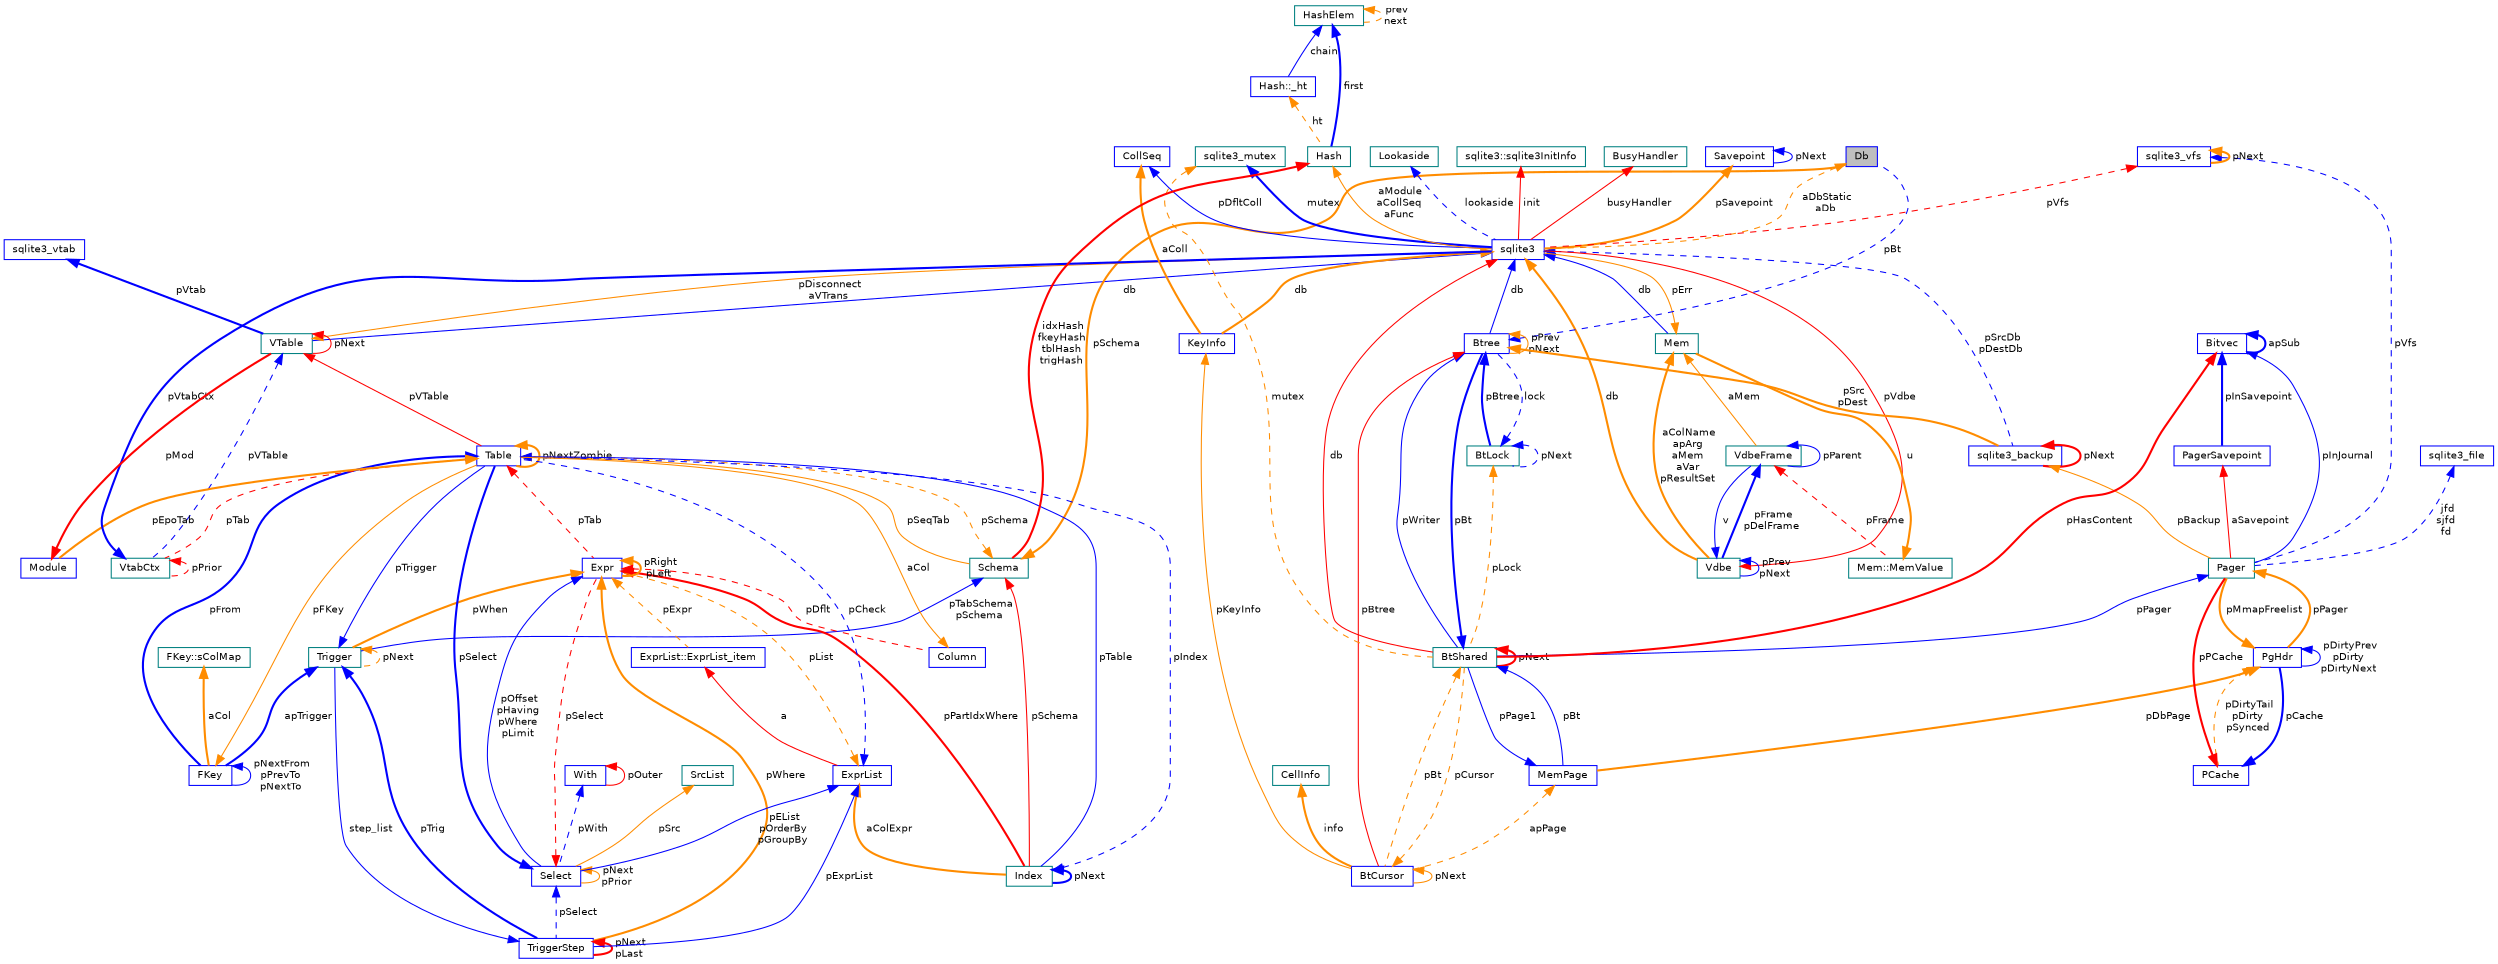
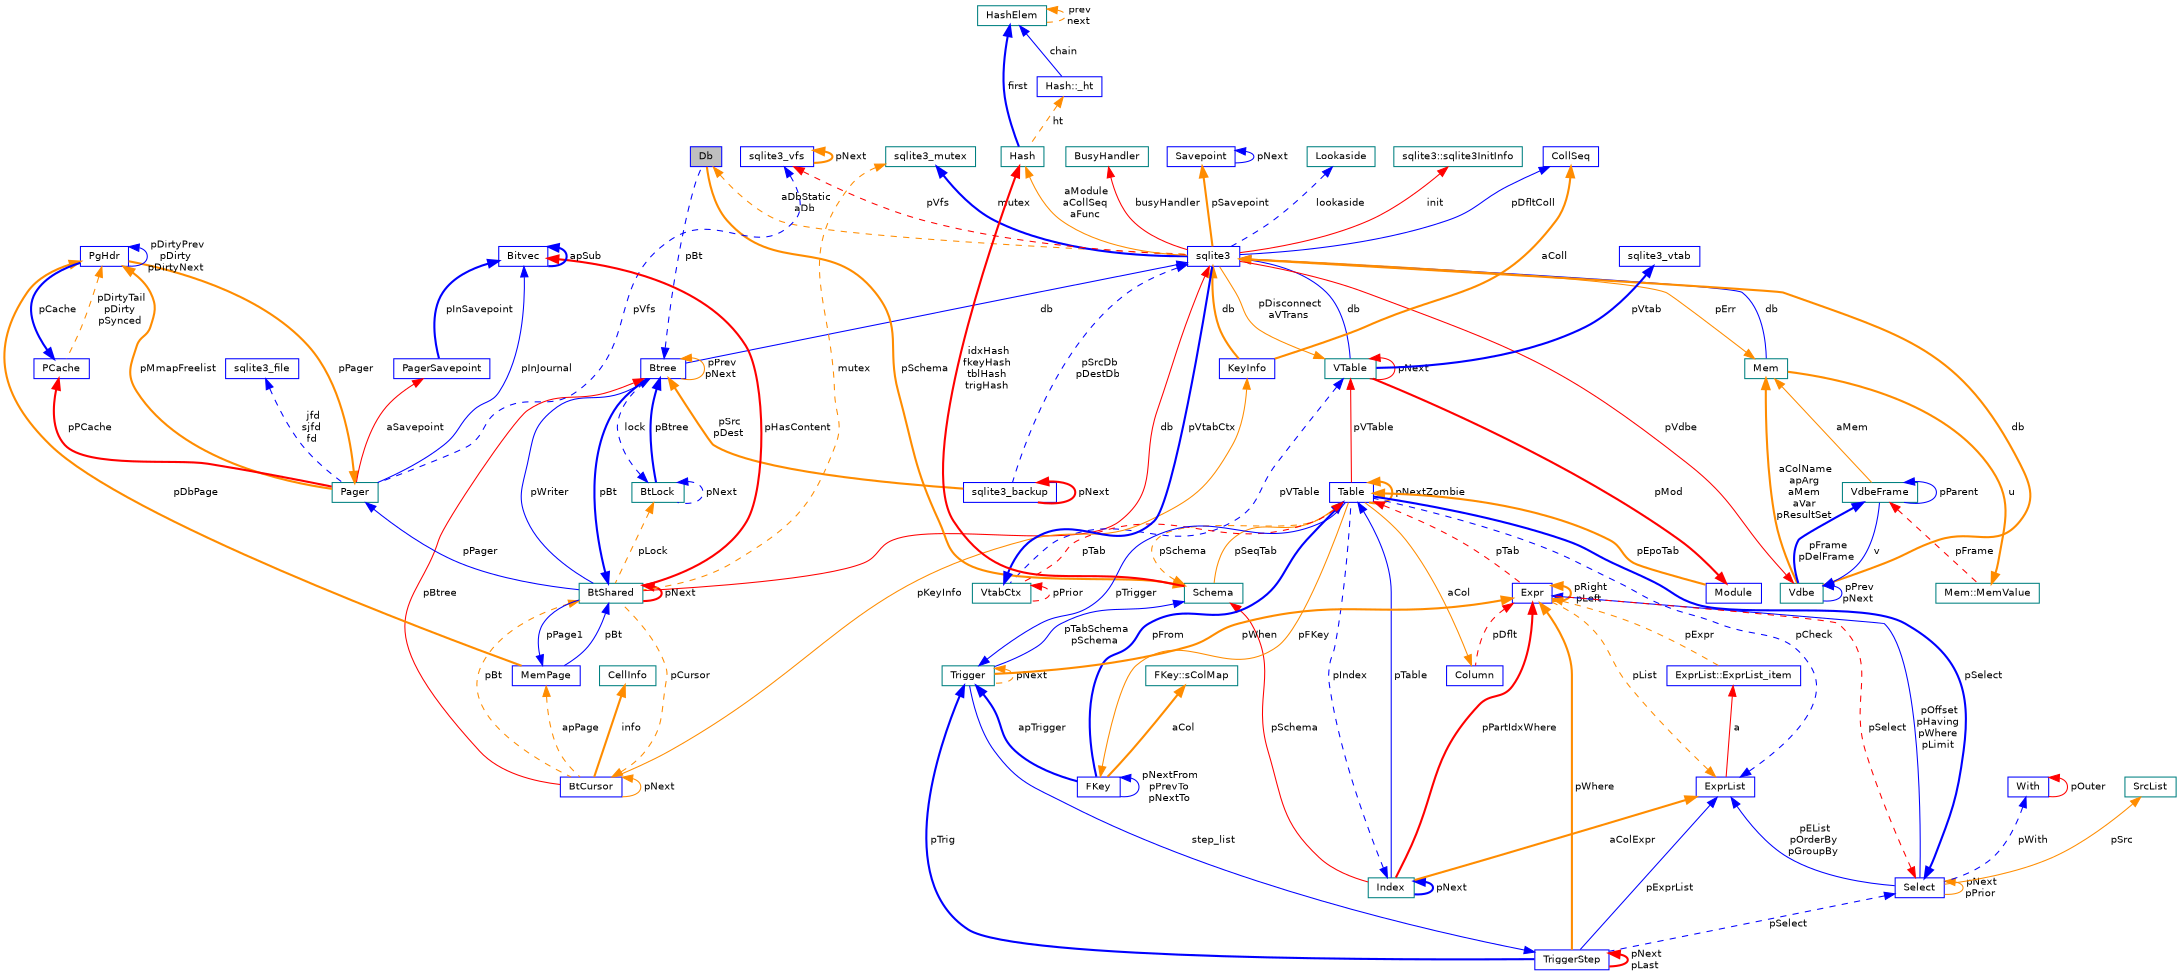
edge "Pager" -> "sqlite3_backup": removed, label "pBackup"
